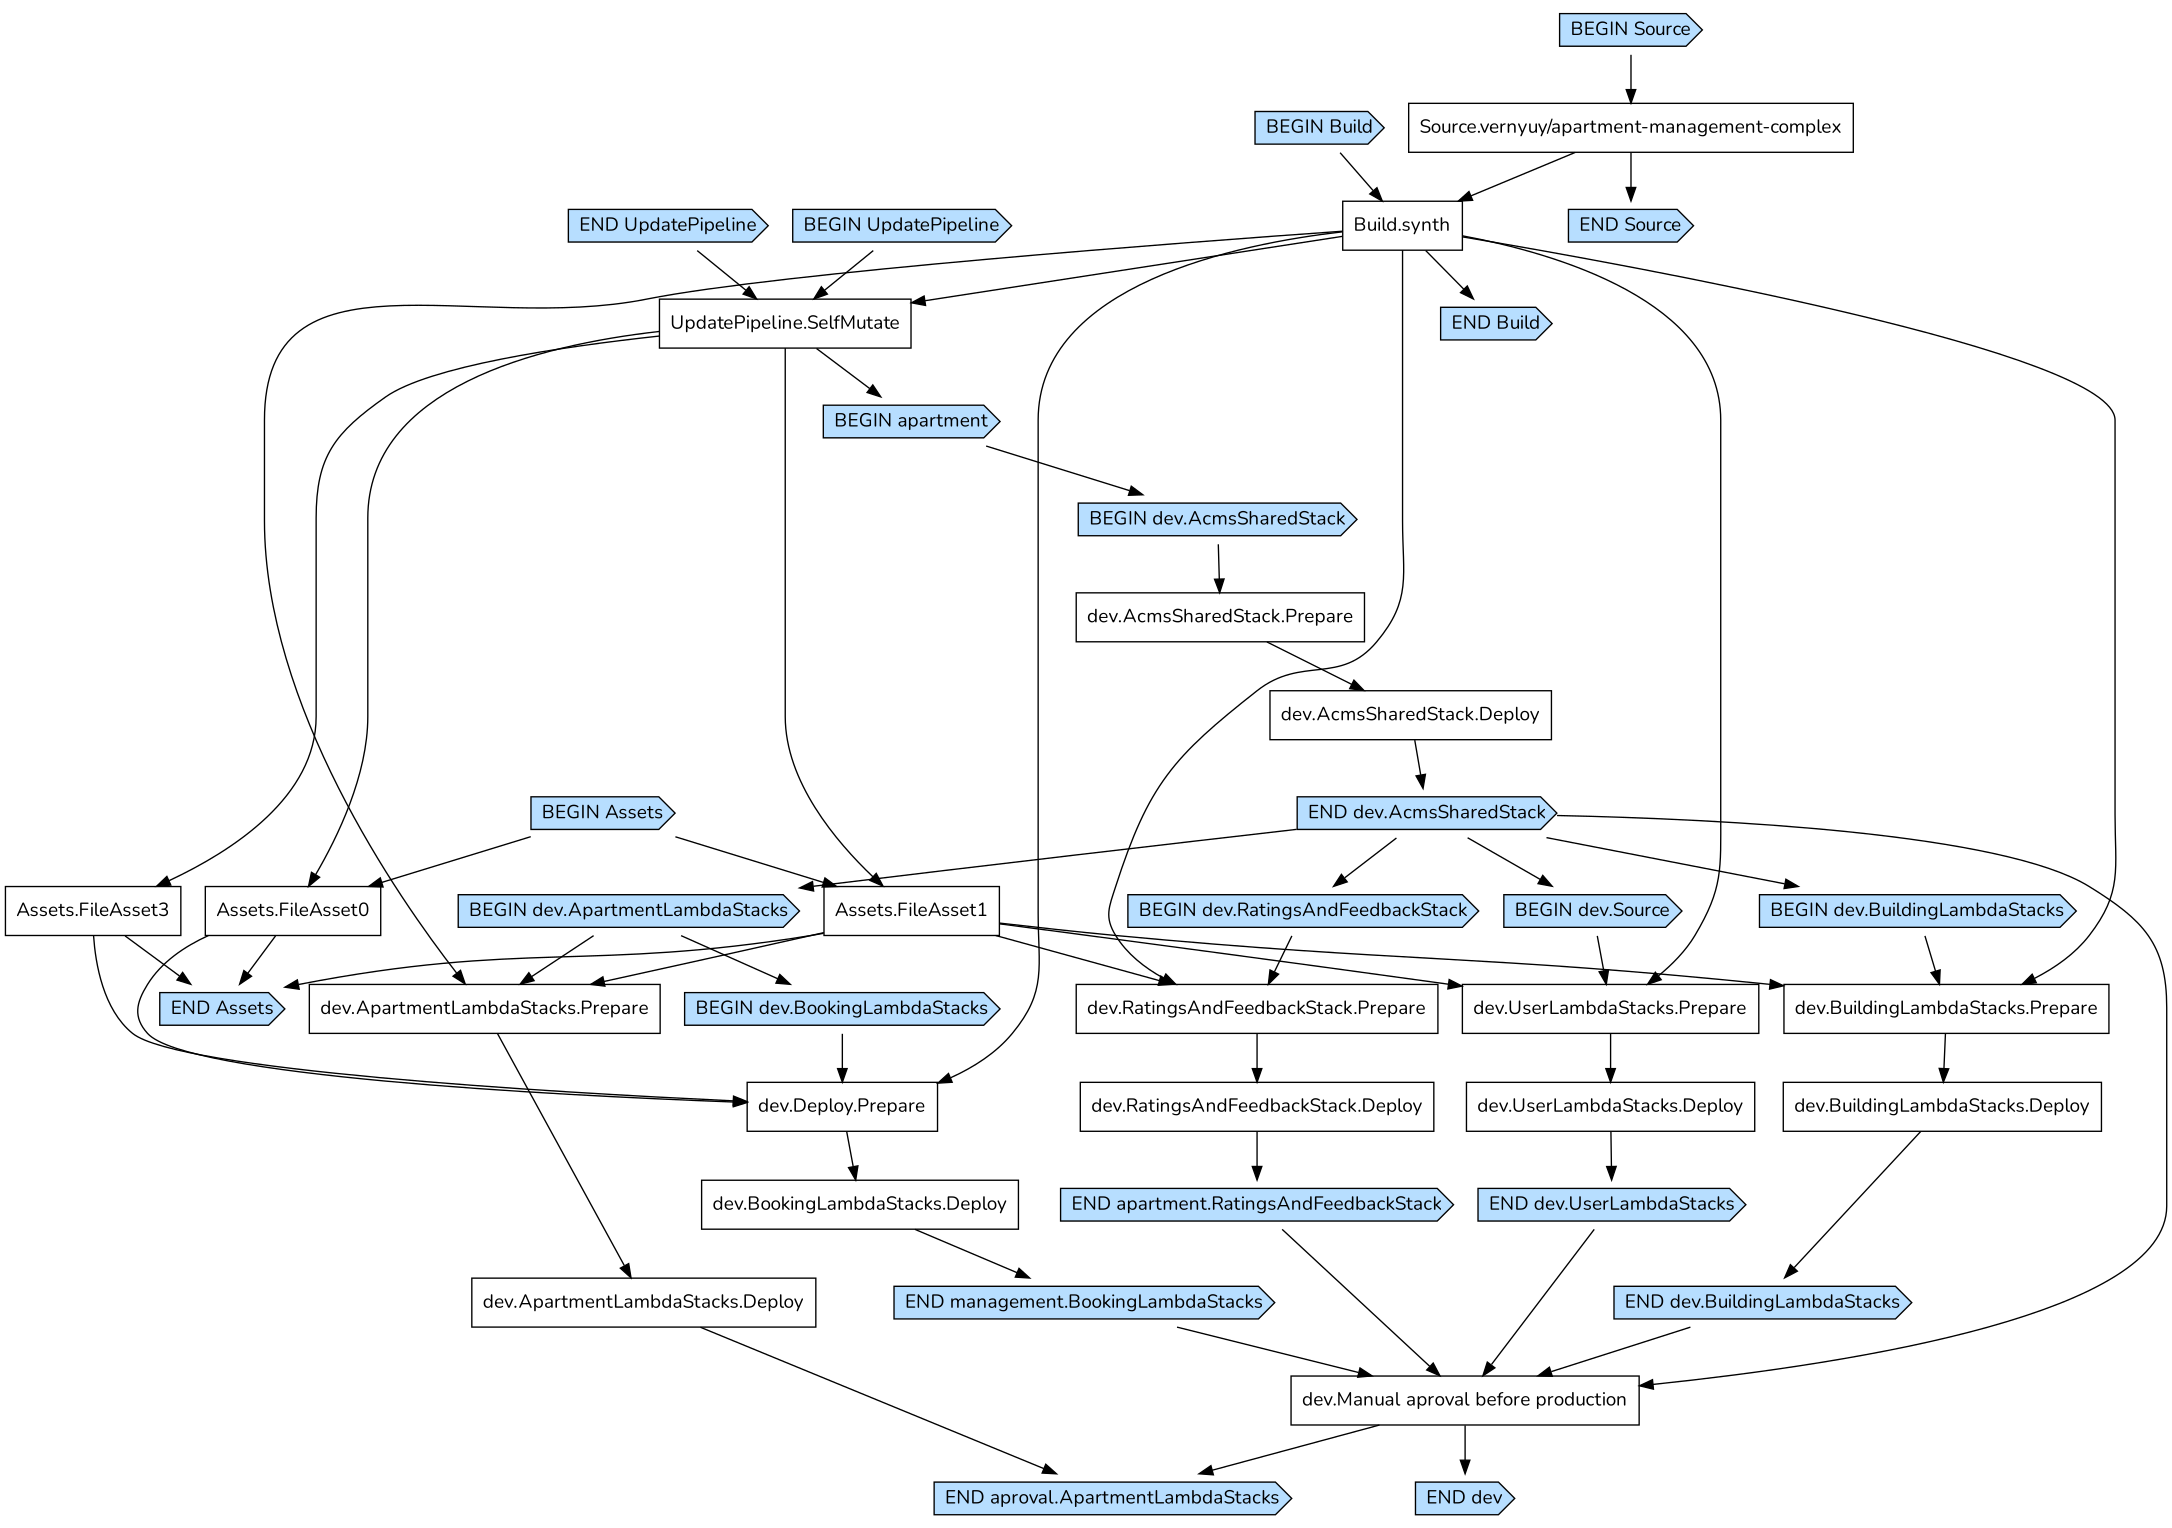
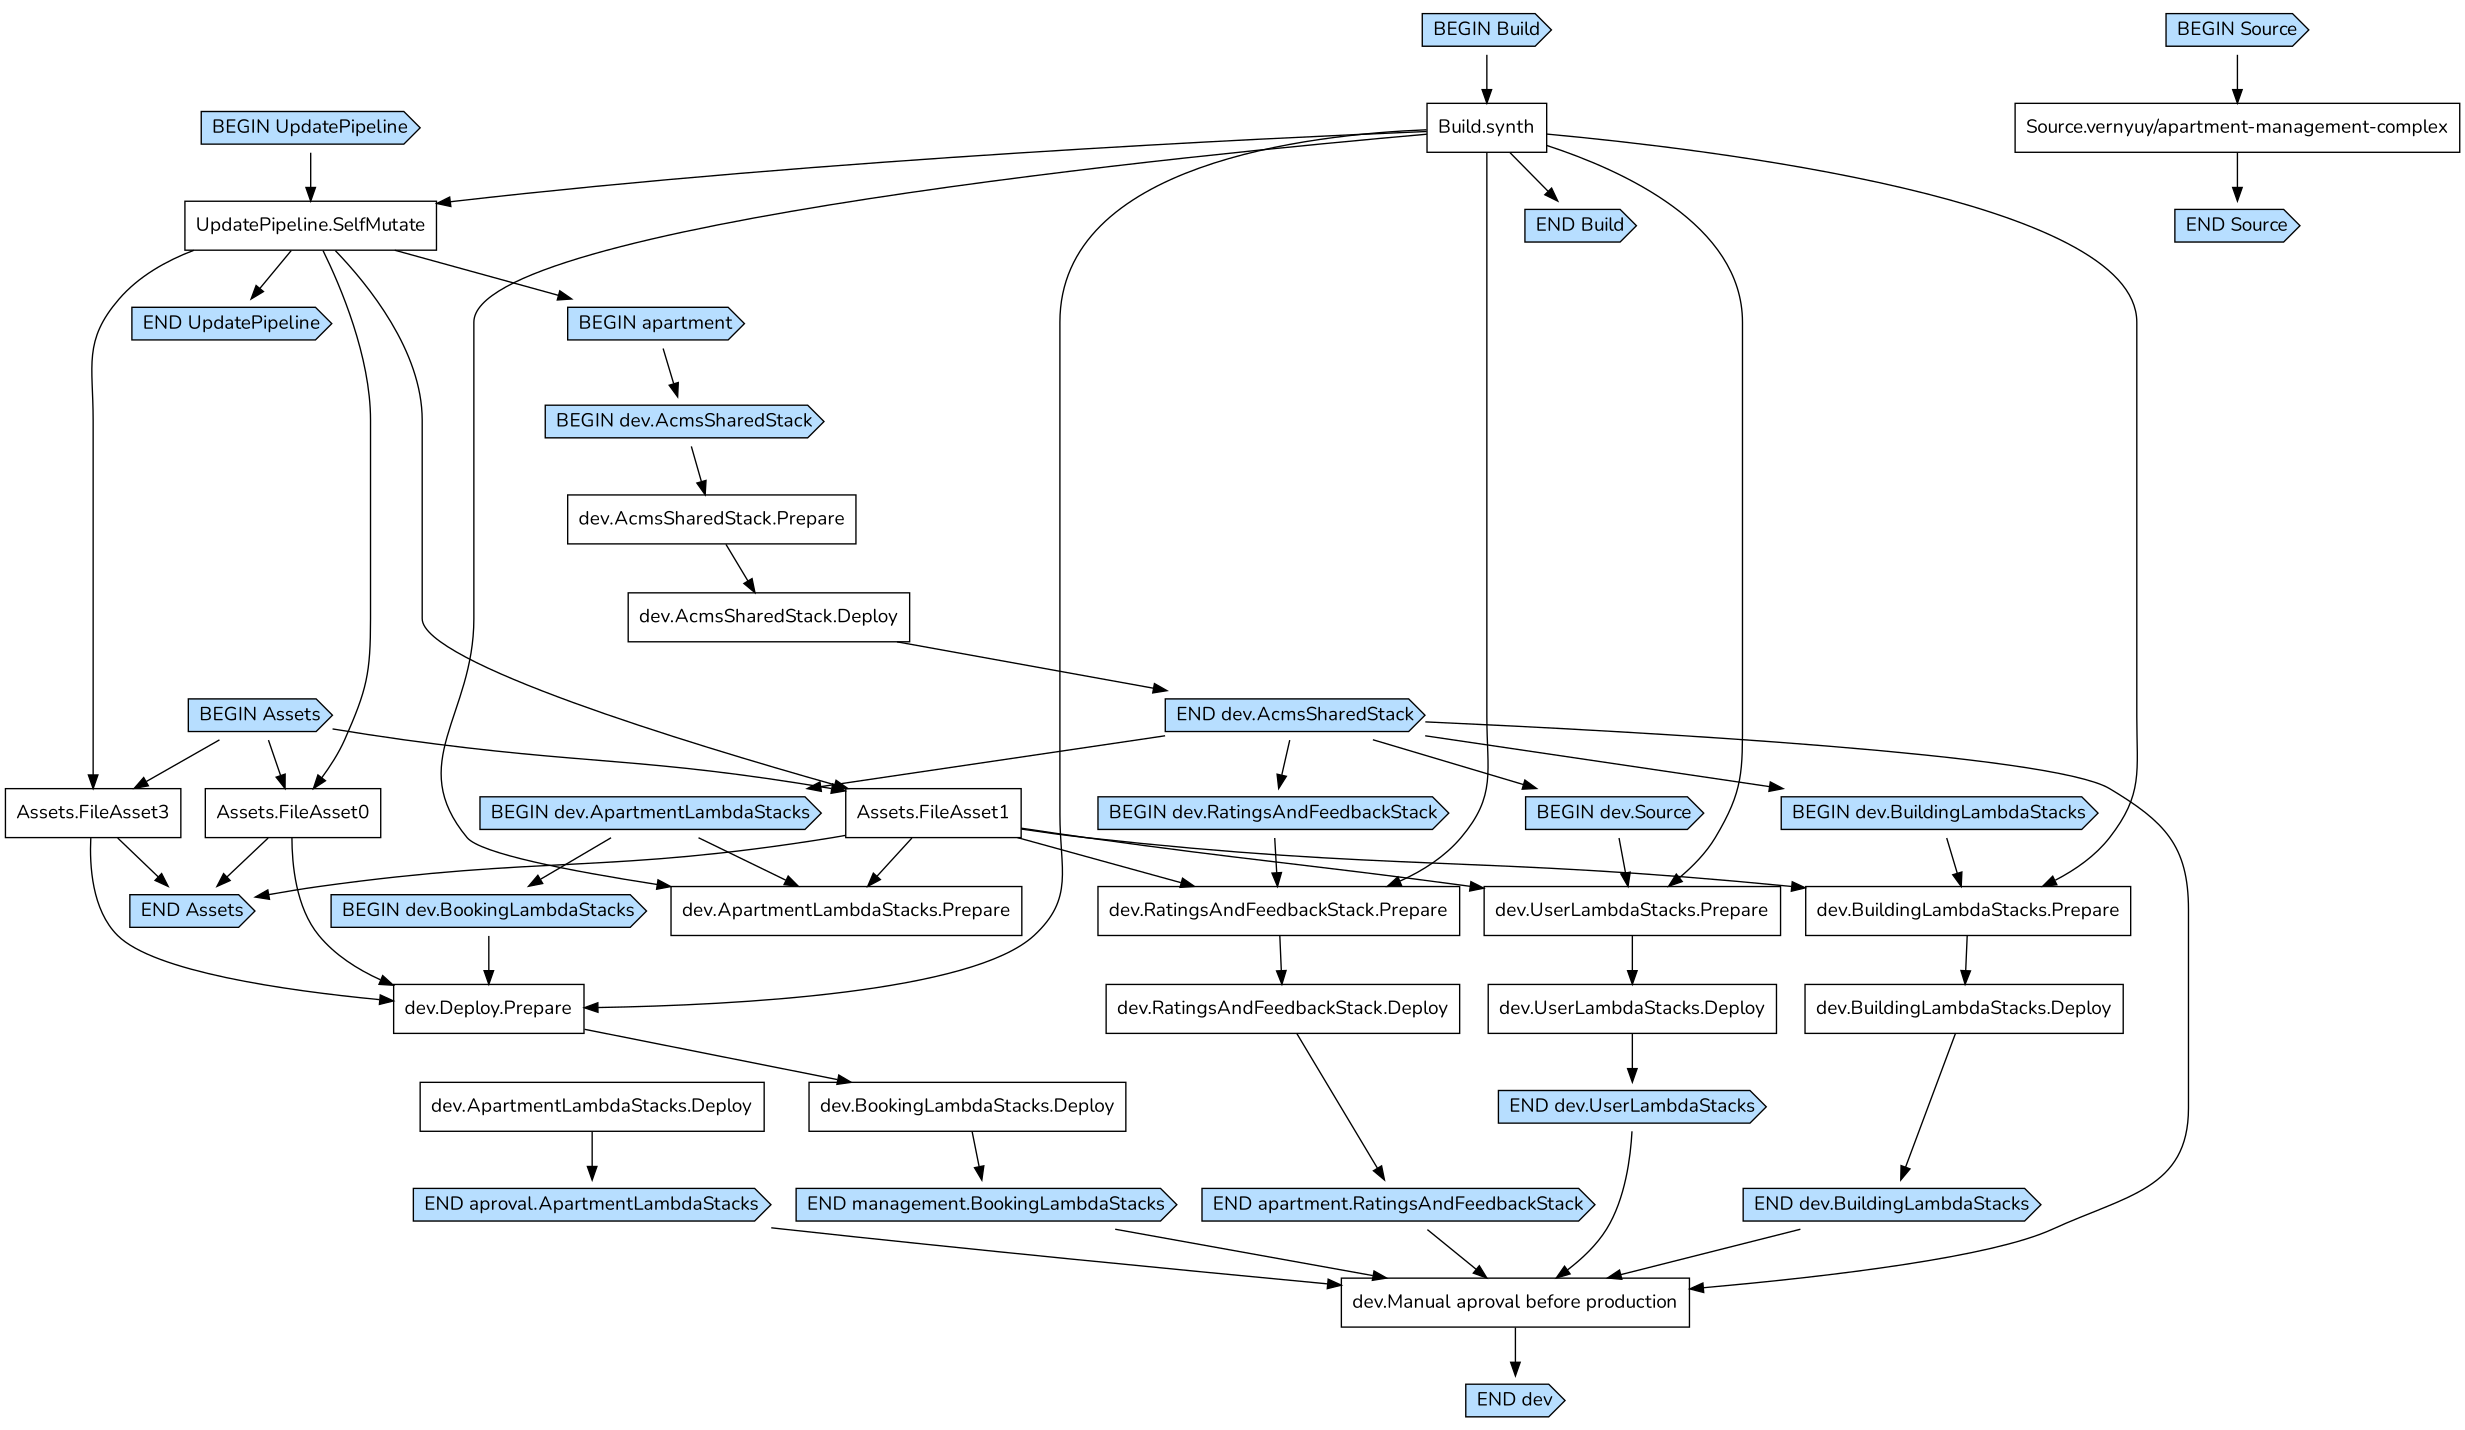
edge "Source.vernyuy/apartment-management-complex" -> "Build.synth": removed
edge "END UpdatePipeline" -> "UpdatePipeline.SelfMutate": reversed
edge "BEGIN Assets" -> "Assets.FileAsset3": added
edge "dev.ApartmentLambdaStacks.Prepare" -> "dev.ApartmentLambdaStacks.Deploy": removed
edge "dev.Manual aproval before production" -> "END aproval.ApartmentLambdaStacks": reversed
